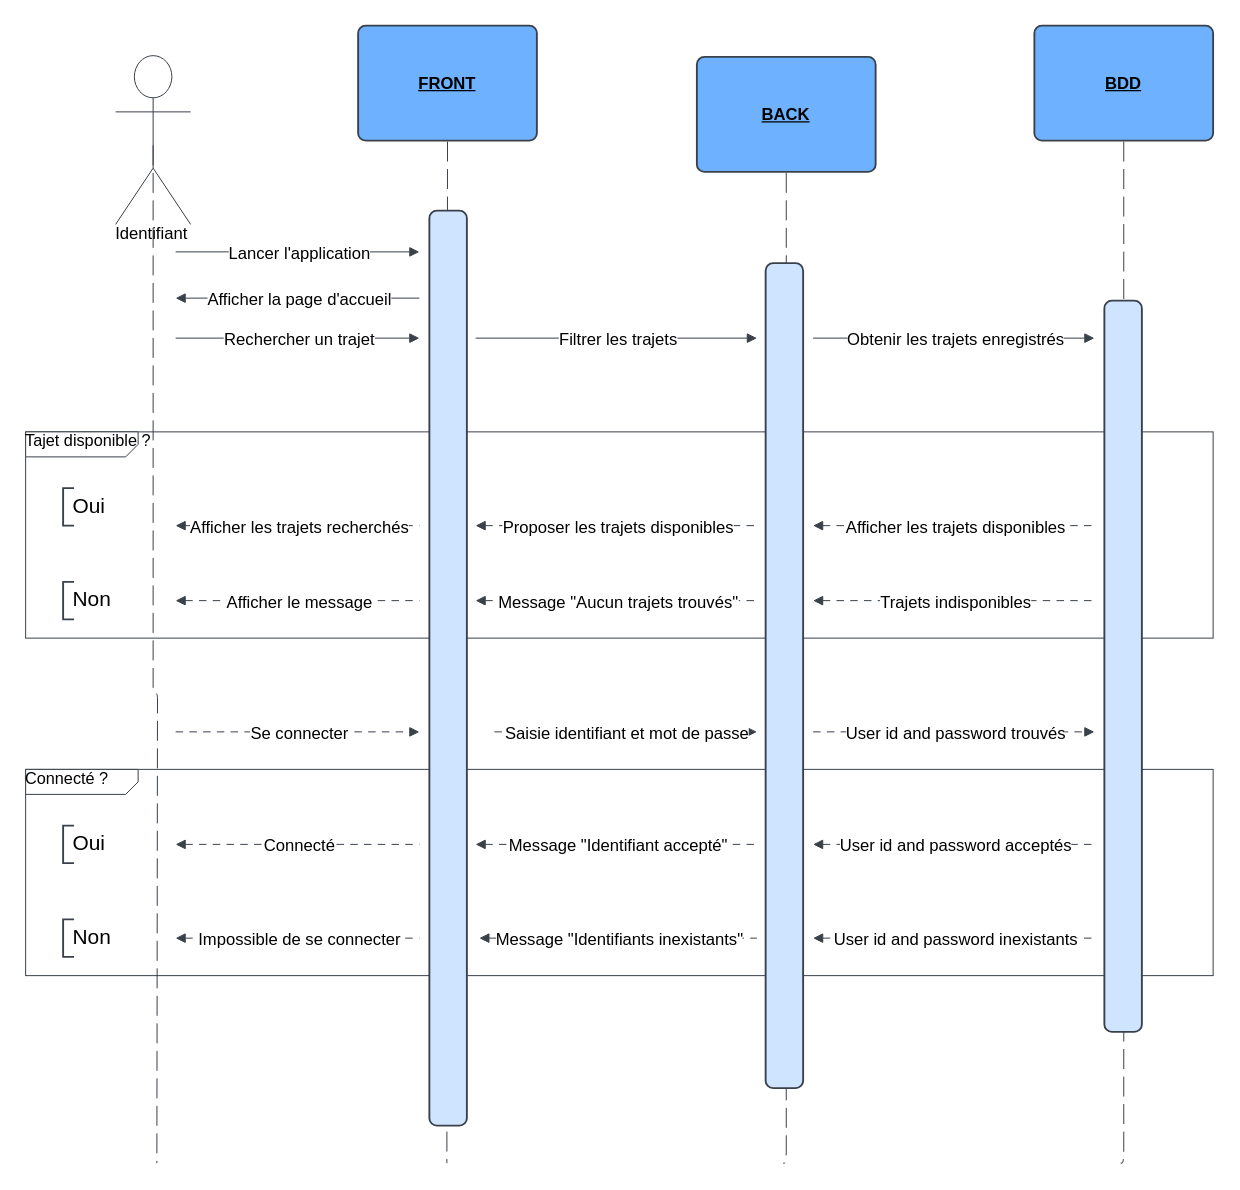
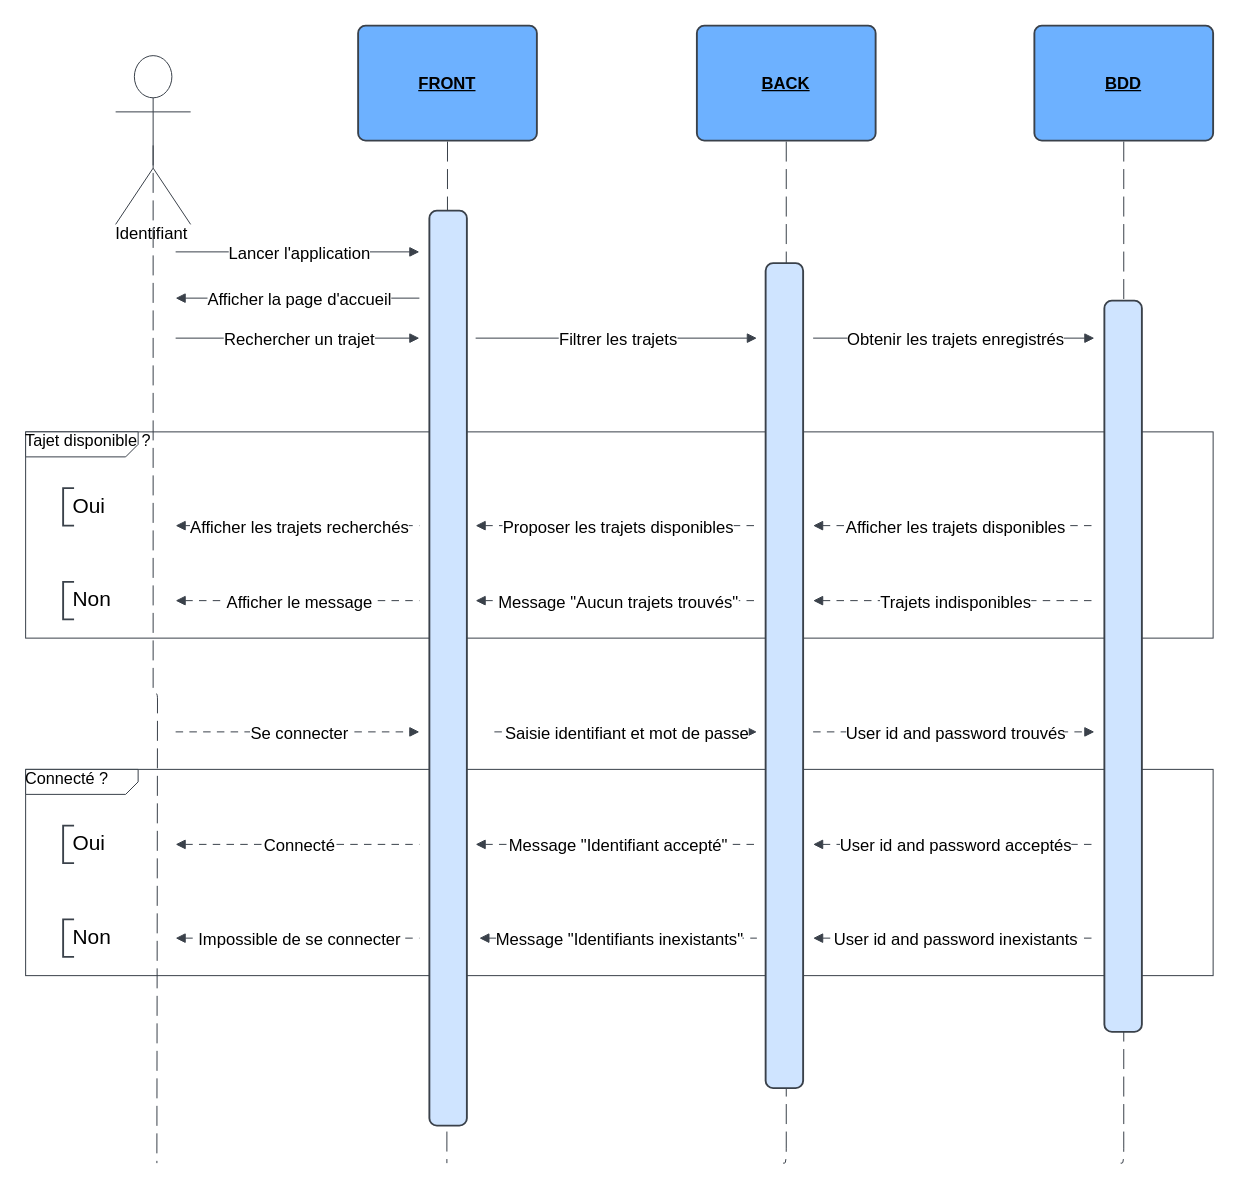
node "BACK": moved (786, 114) -> (786, 83)
